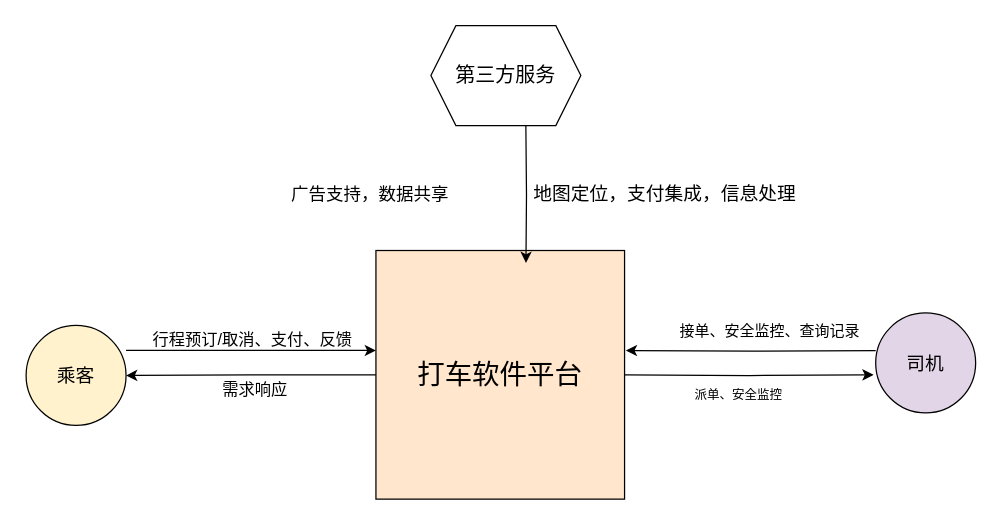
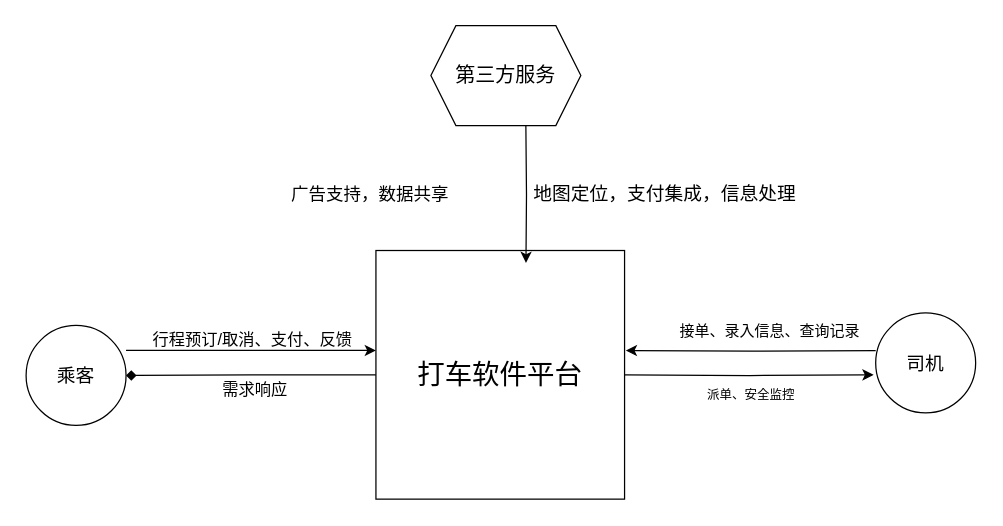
node "接单、安全监控、查询记录": label "接单、安全监控、查询记录" -> "接单、录入信息、查询记录"
node "司机": fillcolor #e1d5e7 -> #ffffff
node "打车软件平台": fillcolor #ffe6cc -> #ffffff
node "乘客": fillcolor #fff2cc -> #ffffff
edge "打车软件平台" -> "乘客": arrowhead classic -> diamond
node "派单、安全监控": moved (738, 394) -> (751, 394)
